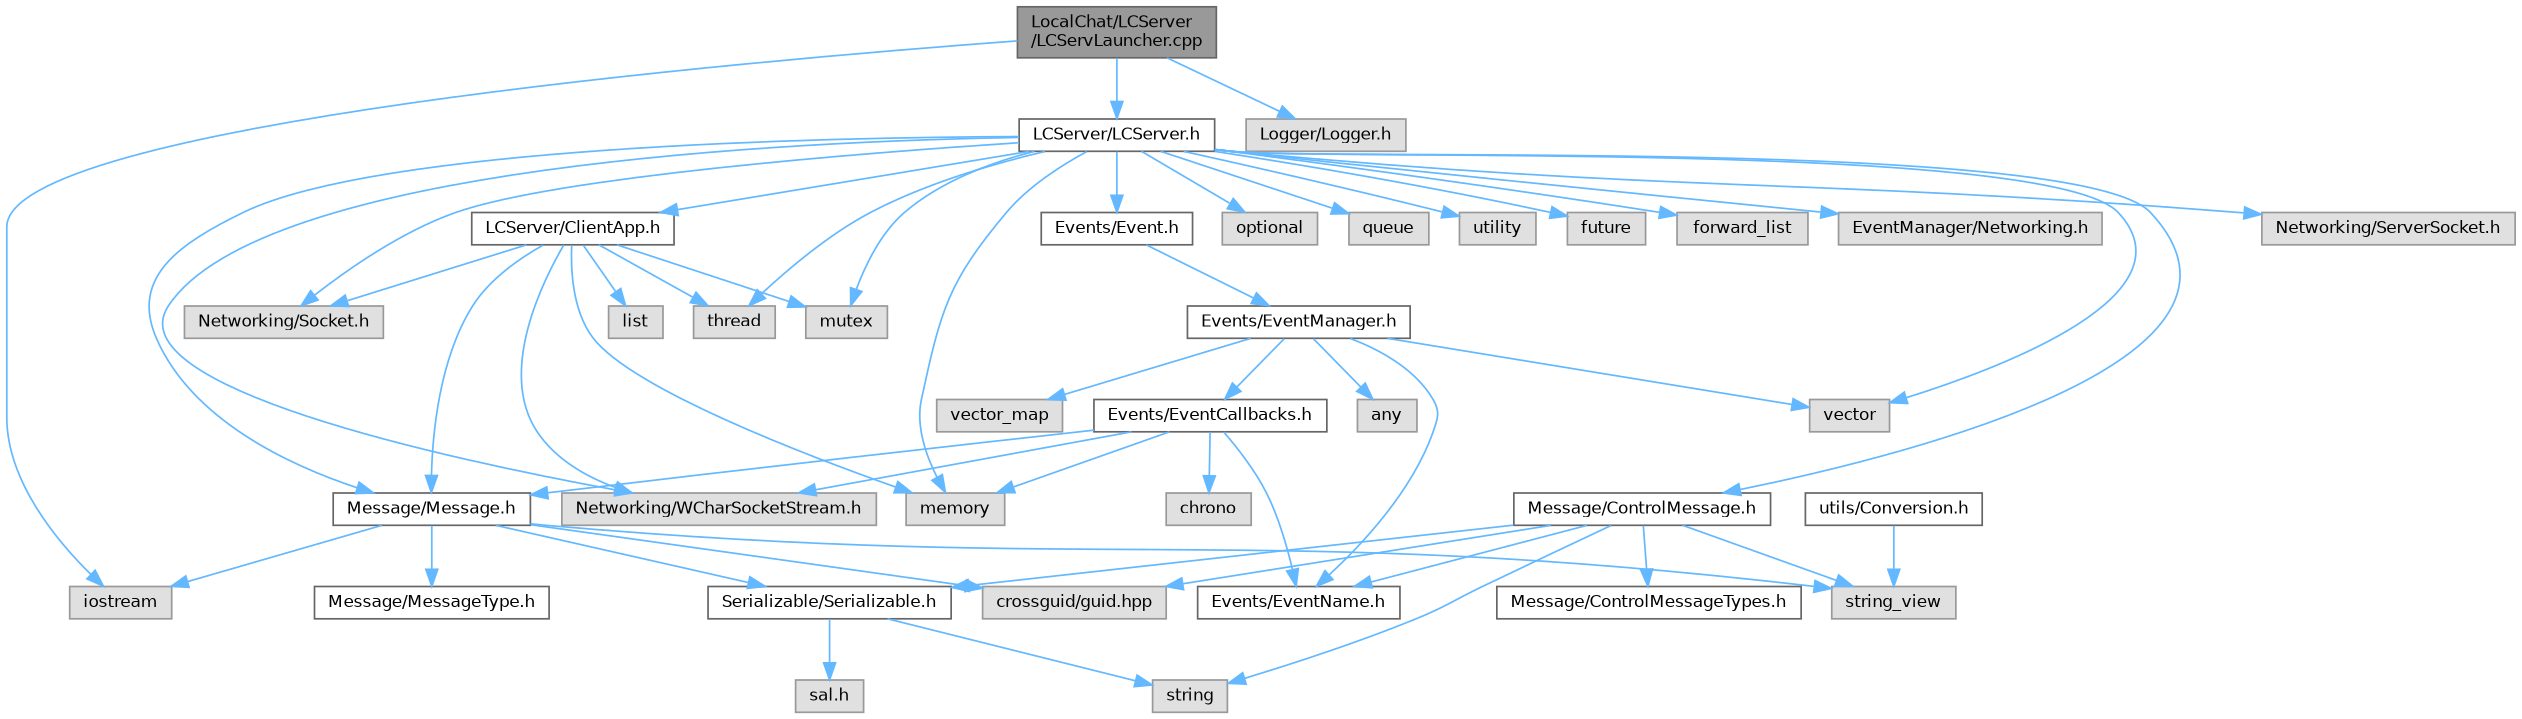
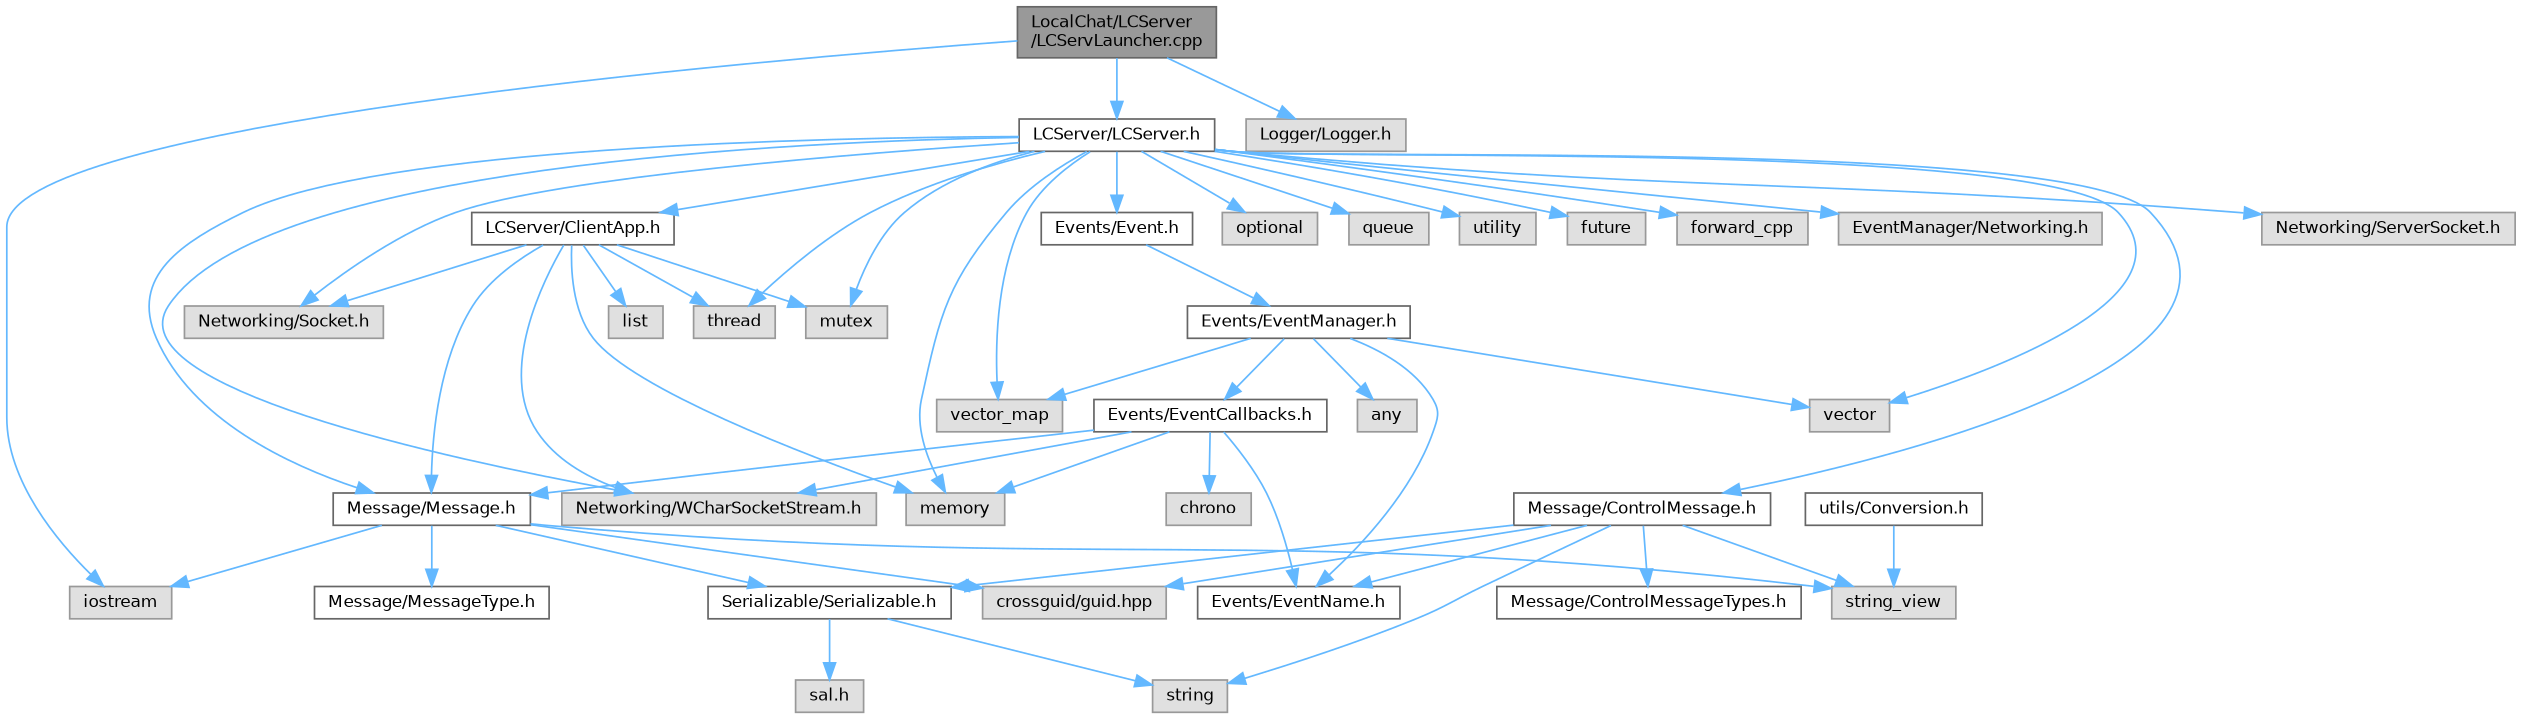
node "forward_list": label "forward_list" -> "forward_cpp"
edge "LCServer/LCServer.h" -> "vector_map": added
